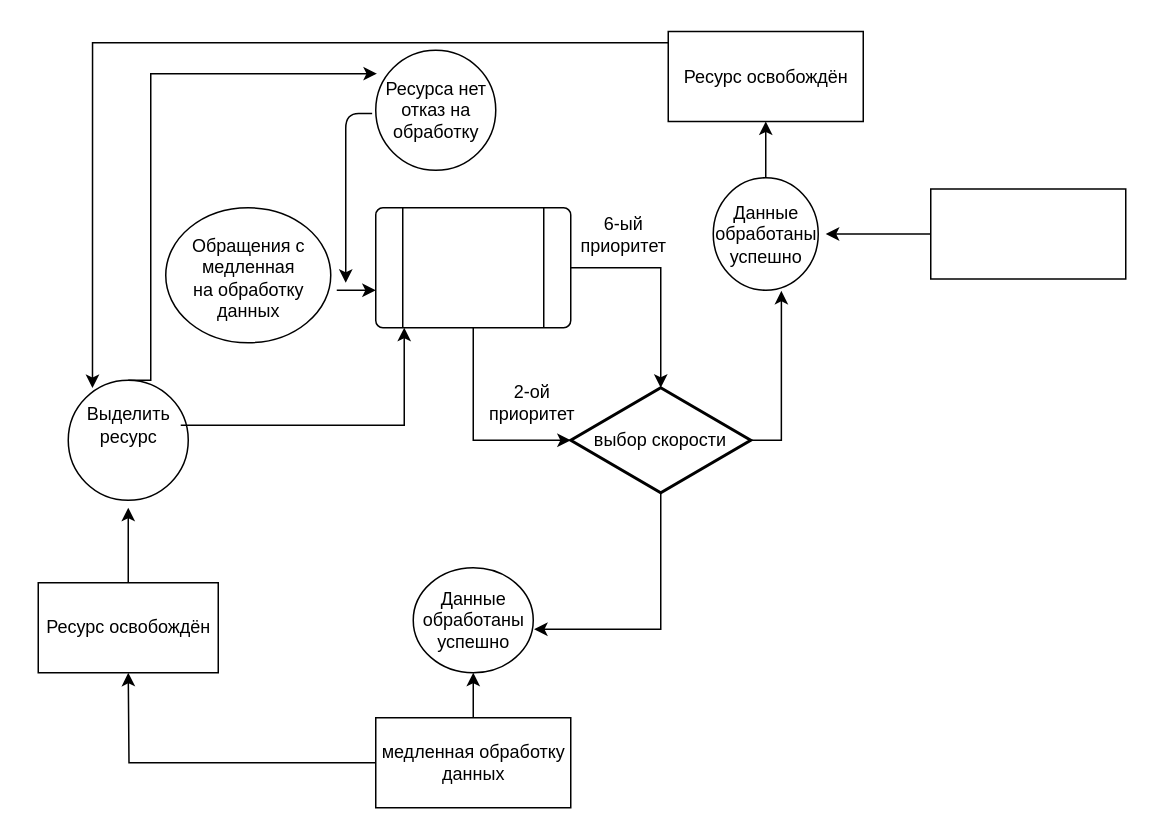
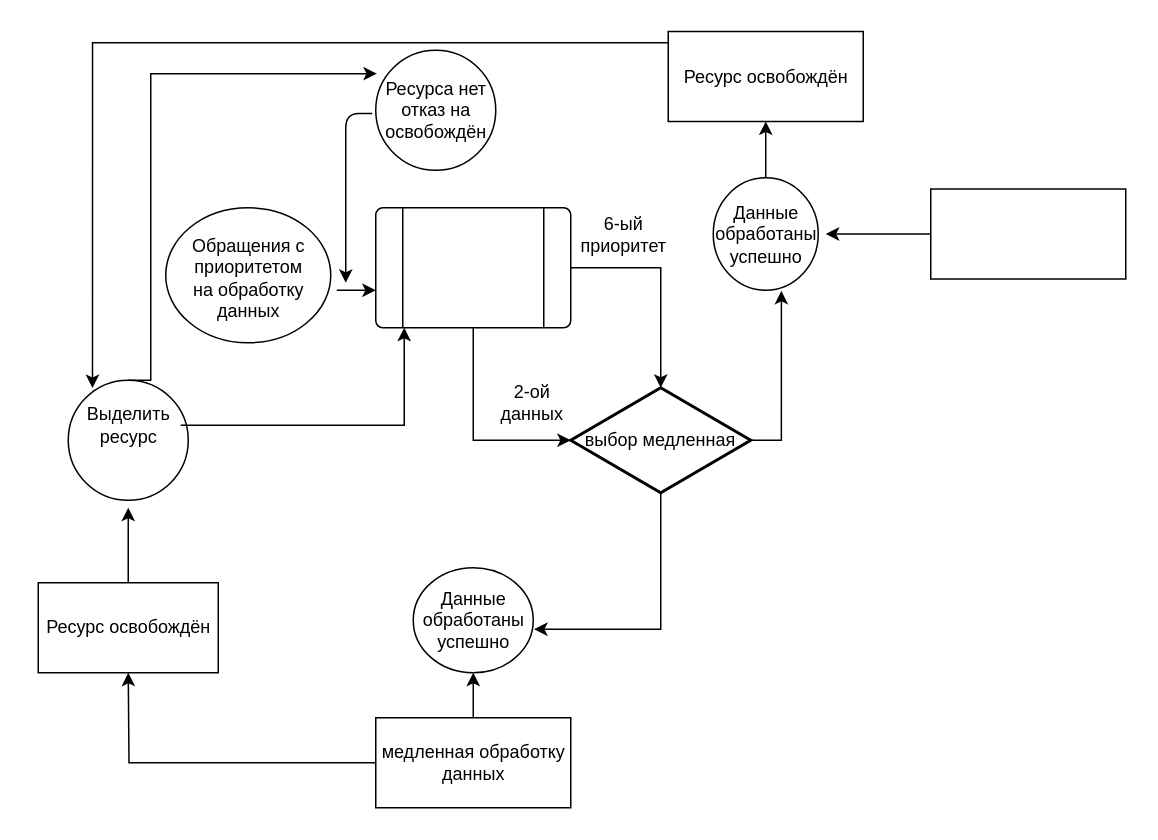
node "Ресурса нет отказ на обработку": label "Ресурса нет отказ на обработку" -> "Ресурса нет отказ на освобождён"
node "Обращения с медленная на обработку данных": label "Обращения с медленная на обработку данных" -> "Обращения с приоритетом на обработку данных"
node "2-ой приоритет": label "2-ой приоритет" -> "2-ой данных"
node "выбор скорости": label "выбор скорости" -> "выбор медленная"
